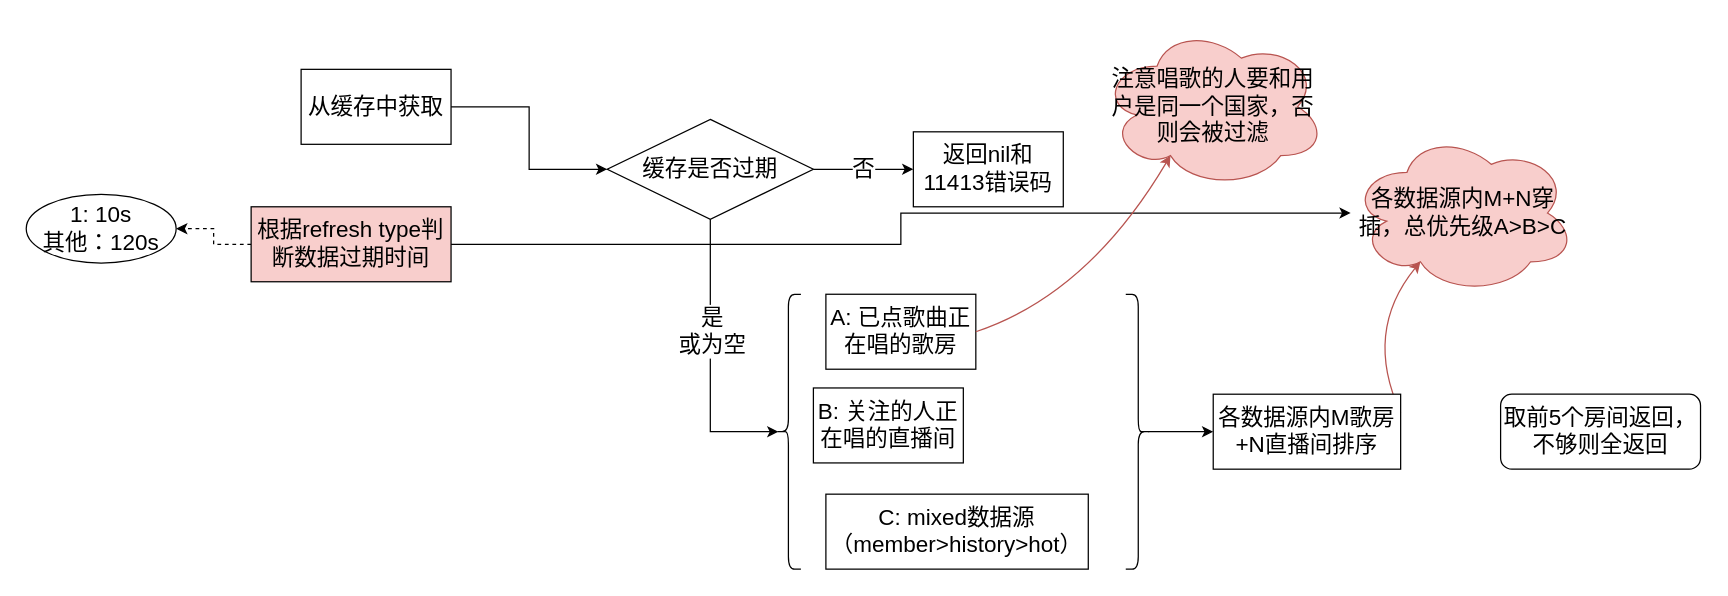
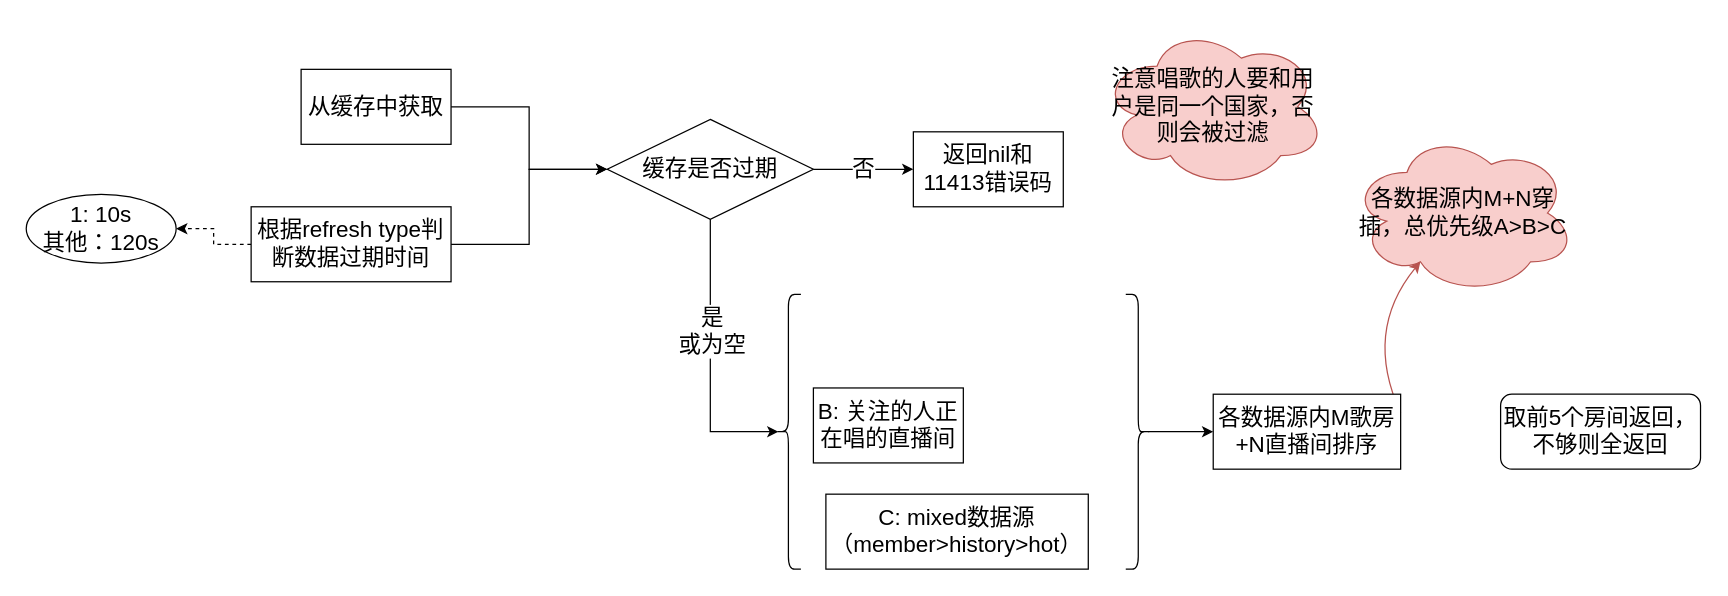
edge "根据refresh type判断数据过期时间" -> "各数据源内M+N穿插，总优先级A>B>C": now "根据refresh type判断数据过期时间" -> "缓存是否过期"
node "根据refresh type判断数据过期时间": fillcolor #f8cecc -> #ffffff
edge "A: 已点歌曲正在唱的歌房" -> "注意唱歌的人要和用户是同一个国家，否则会被过滤": removed
node "A: 已点歌曲正在唱的歌房": removed
